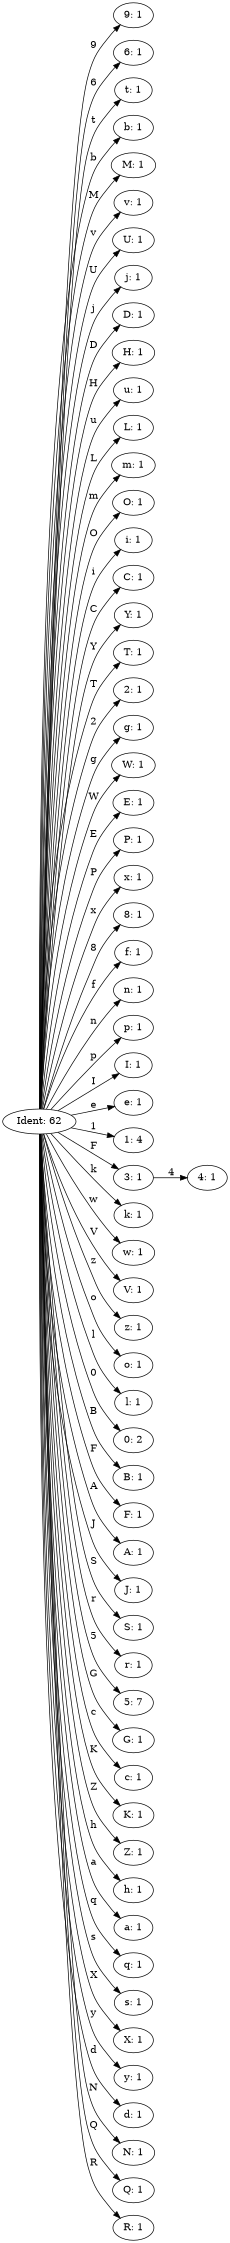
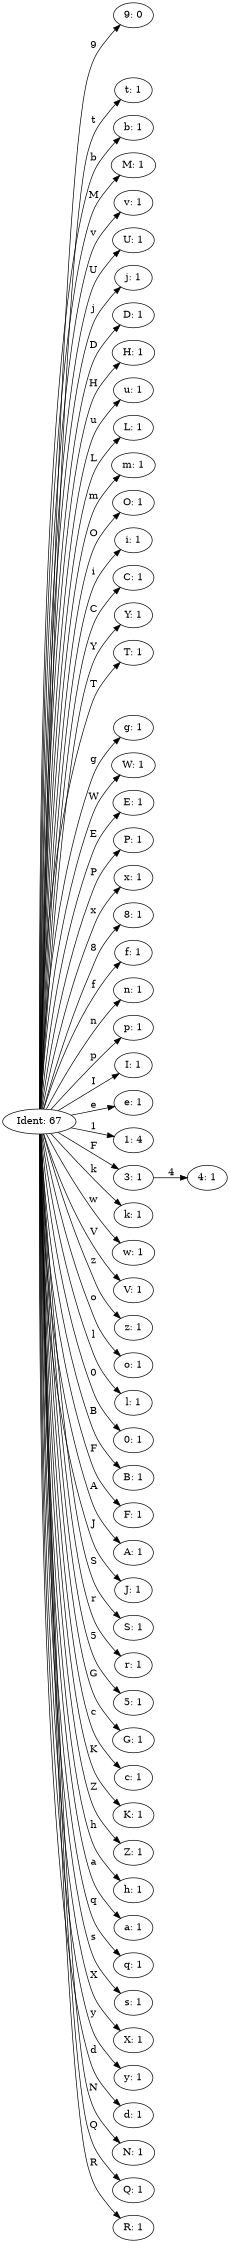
node "9: 1": label "9: 1" -> "9: 0"
node "6: 1": removed
node "2: 1": removed
node "Ident: 62": label "Ident: 62" -> "Ident: 67"
node "0: 2": label "0: 2" -> "0: 1"
node "5: 7": label "5: 7" -> "5: 1"
